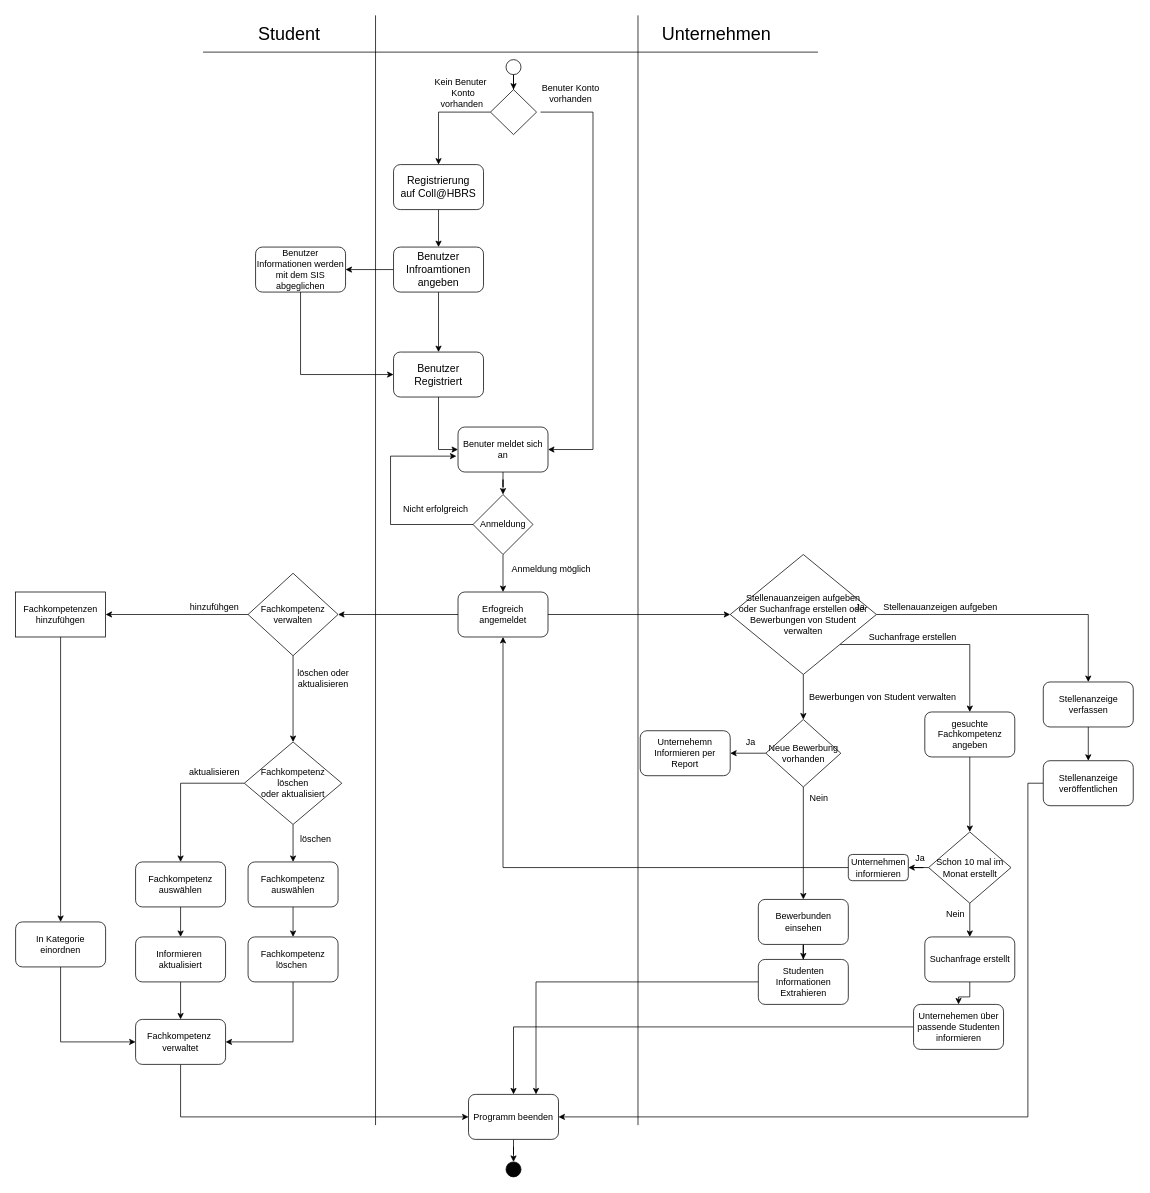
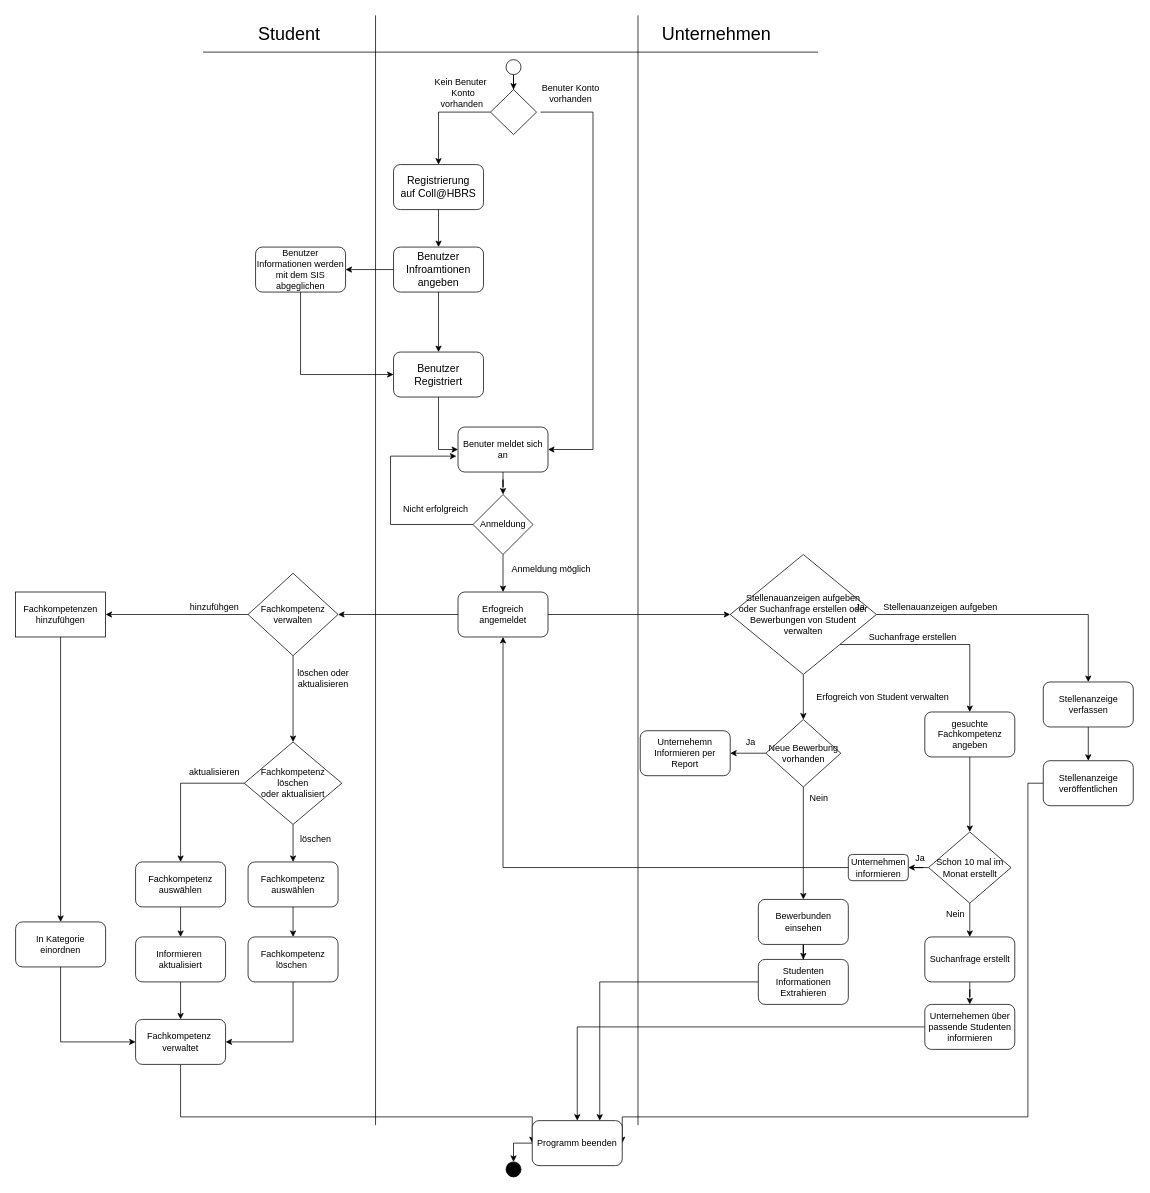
node "Bewerbungen von Student verwalten": label "Bewerbungen von Student verwalten" -> "Erfogreich von Student verwalten"
node "Unternehemen über passende Studenten informieren": moved (959, 1027) -> (970, 1027)
node "Programm beenden": moved (513, 1117) -> (577, 1143)
